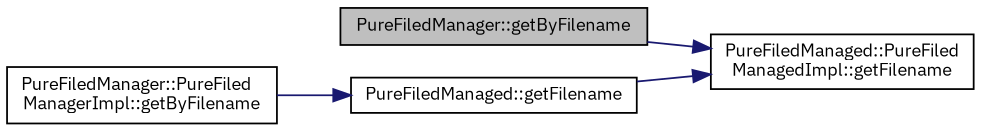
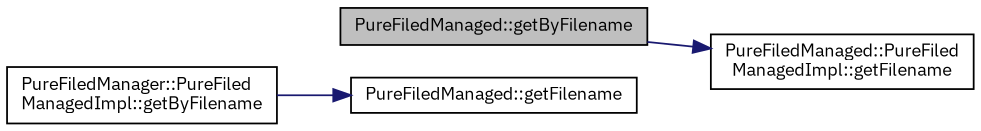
node "PureFiledManager::getByFilename": label "PureFiledManager::getByFilename" -> "PureFiledManaged::getByFilename"
edge "PureFiledManaged::getFilename" -> "PureFiledManaged::PureFiled ManagedImpl::getFilename": removed
node "PureFiledManager::PureFiled ManagerImpl::getByFilename": label "PureFiledManager::PureFiled ManagerImpl::getByFilename" -> "PureFiledManager::PureFiled ManagedImpl::getByFilename"
